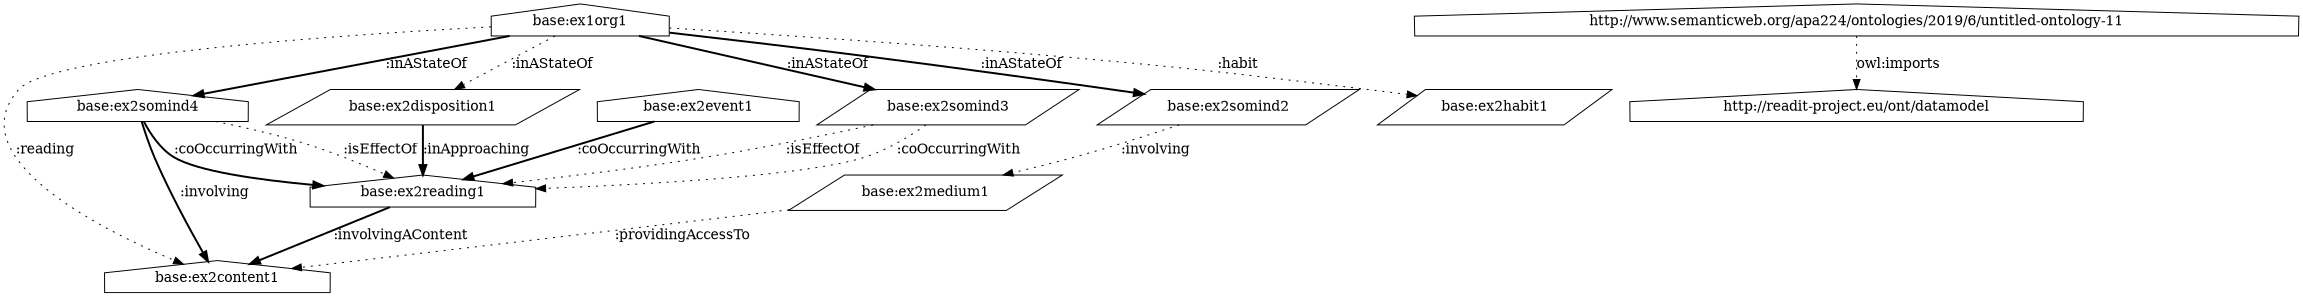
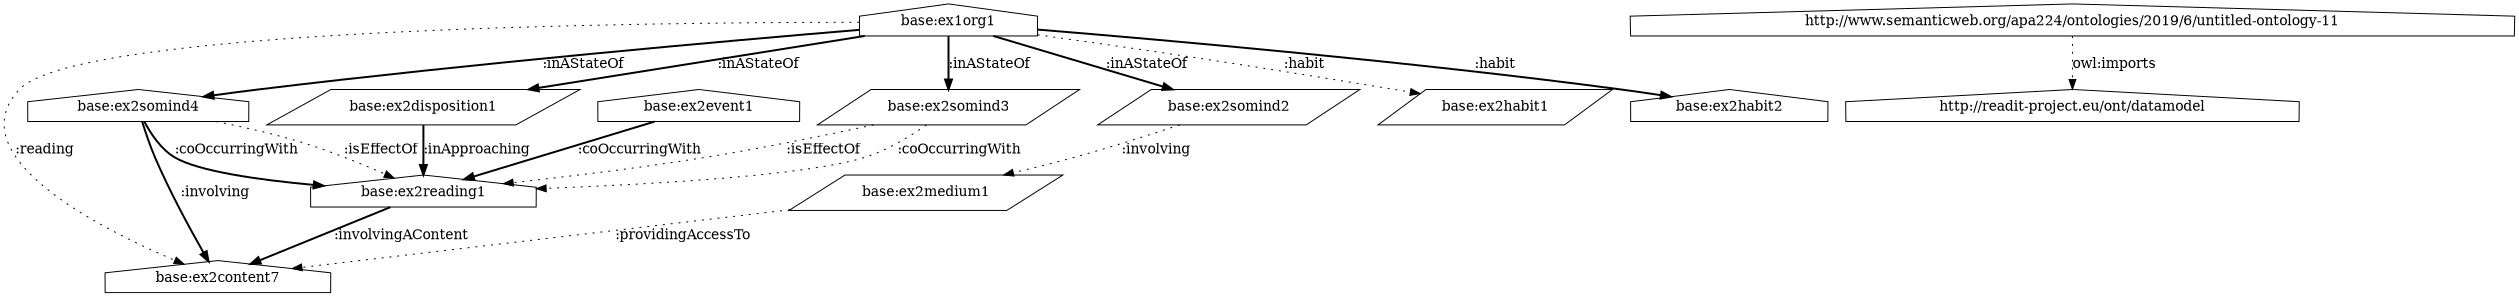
edge "base:ex1org1" -> "base:ex2disposition1": style dotted -> bold
node "base:ex2habit2": added
node "base:ex2content1": label "base:ex2content1" -> "base:ex2content7"
